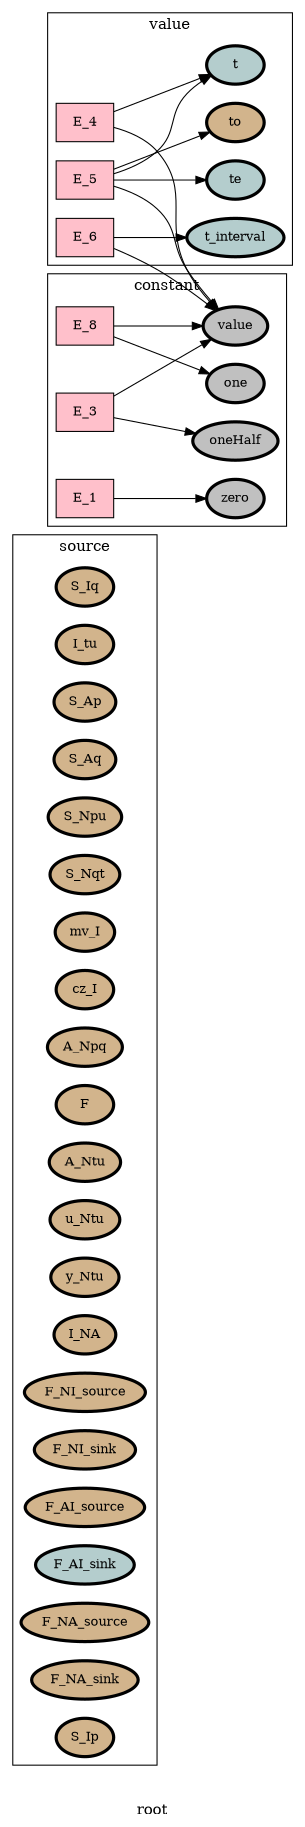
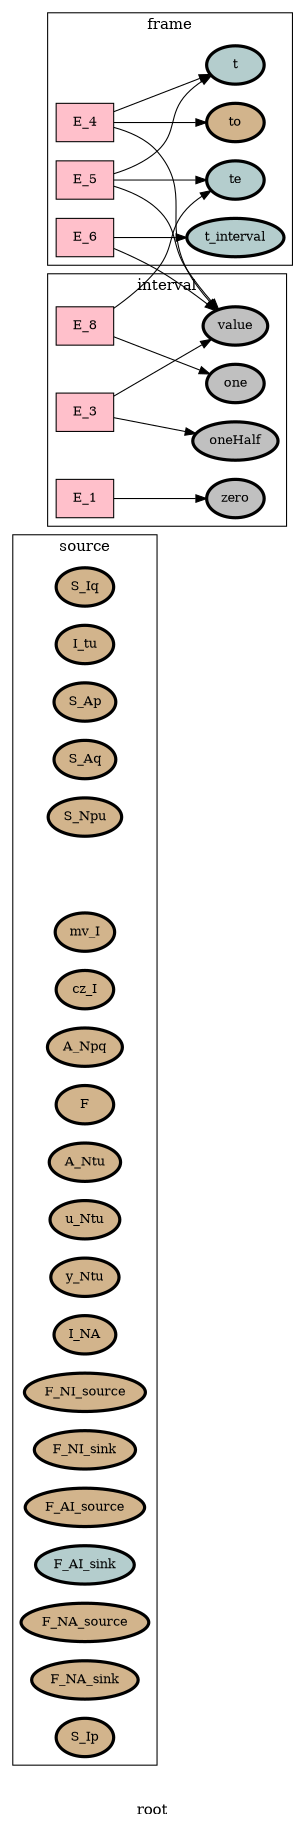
cluster "value": label "value" -> "frame"
edge "E_5" -> "to": now "E_4" -> "to"
cluster "constant": label "constant" -> "interval"
edge "E_8" -> "value": now "E_8" -> "te"
node "S_Nqt": removed
